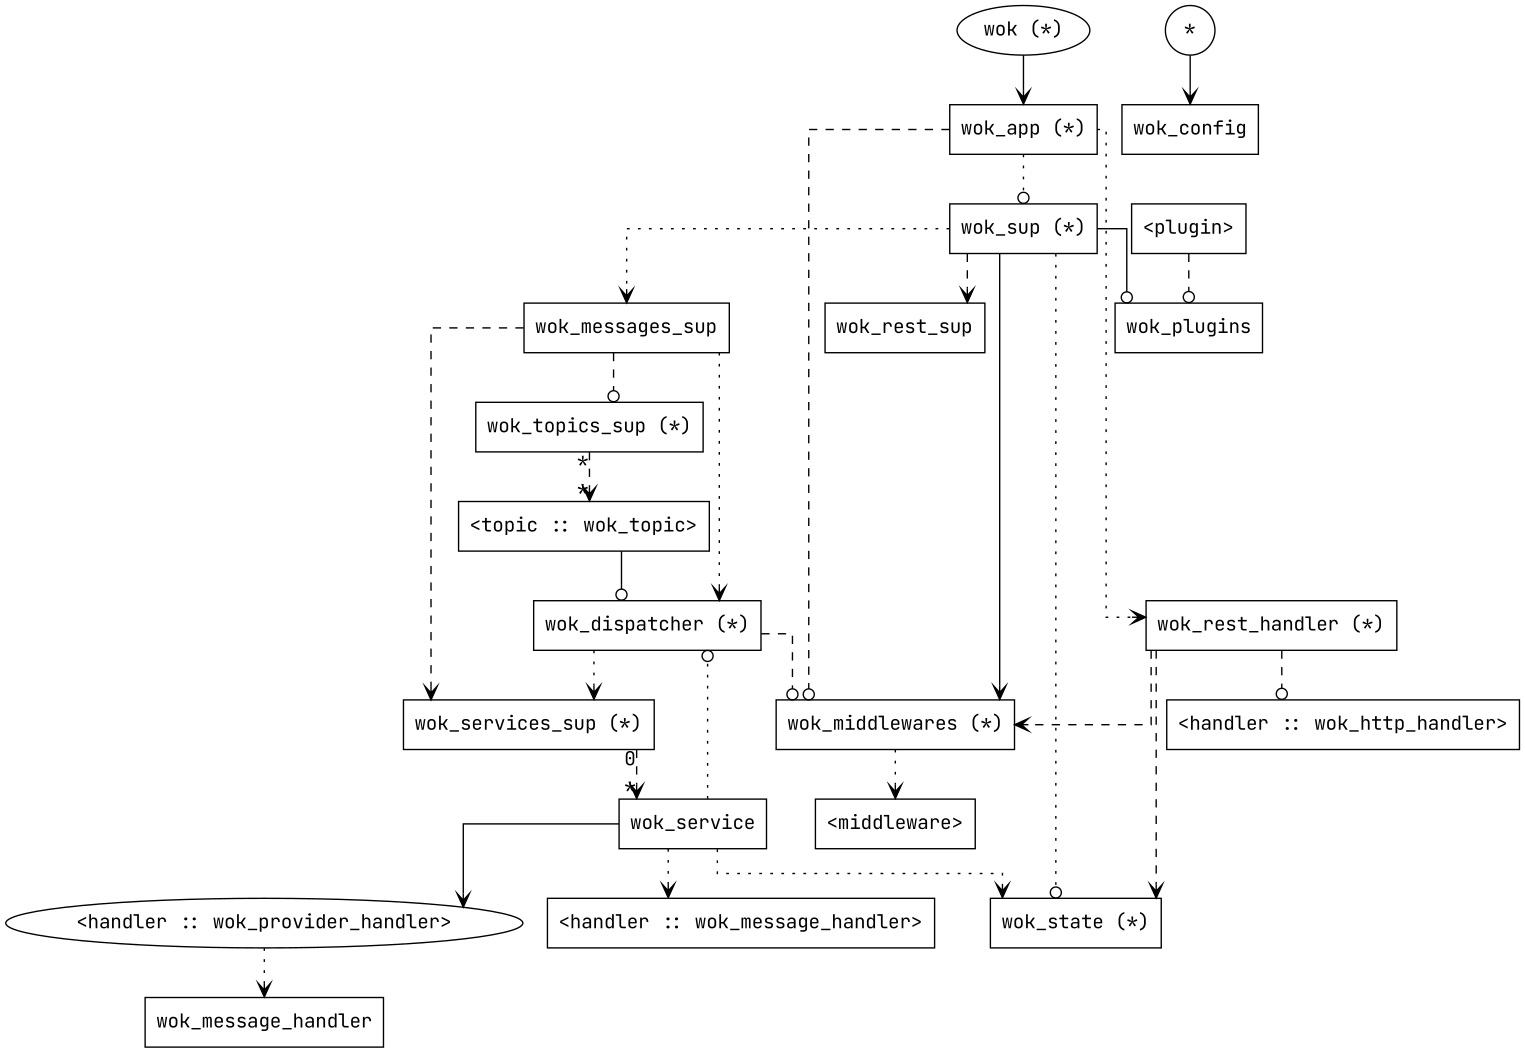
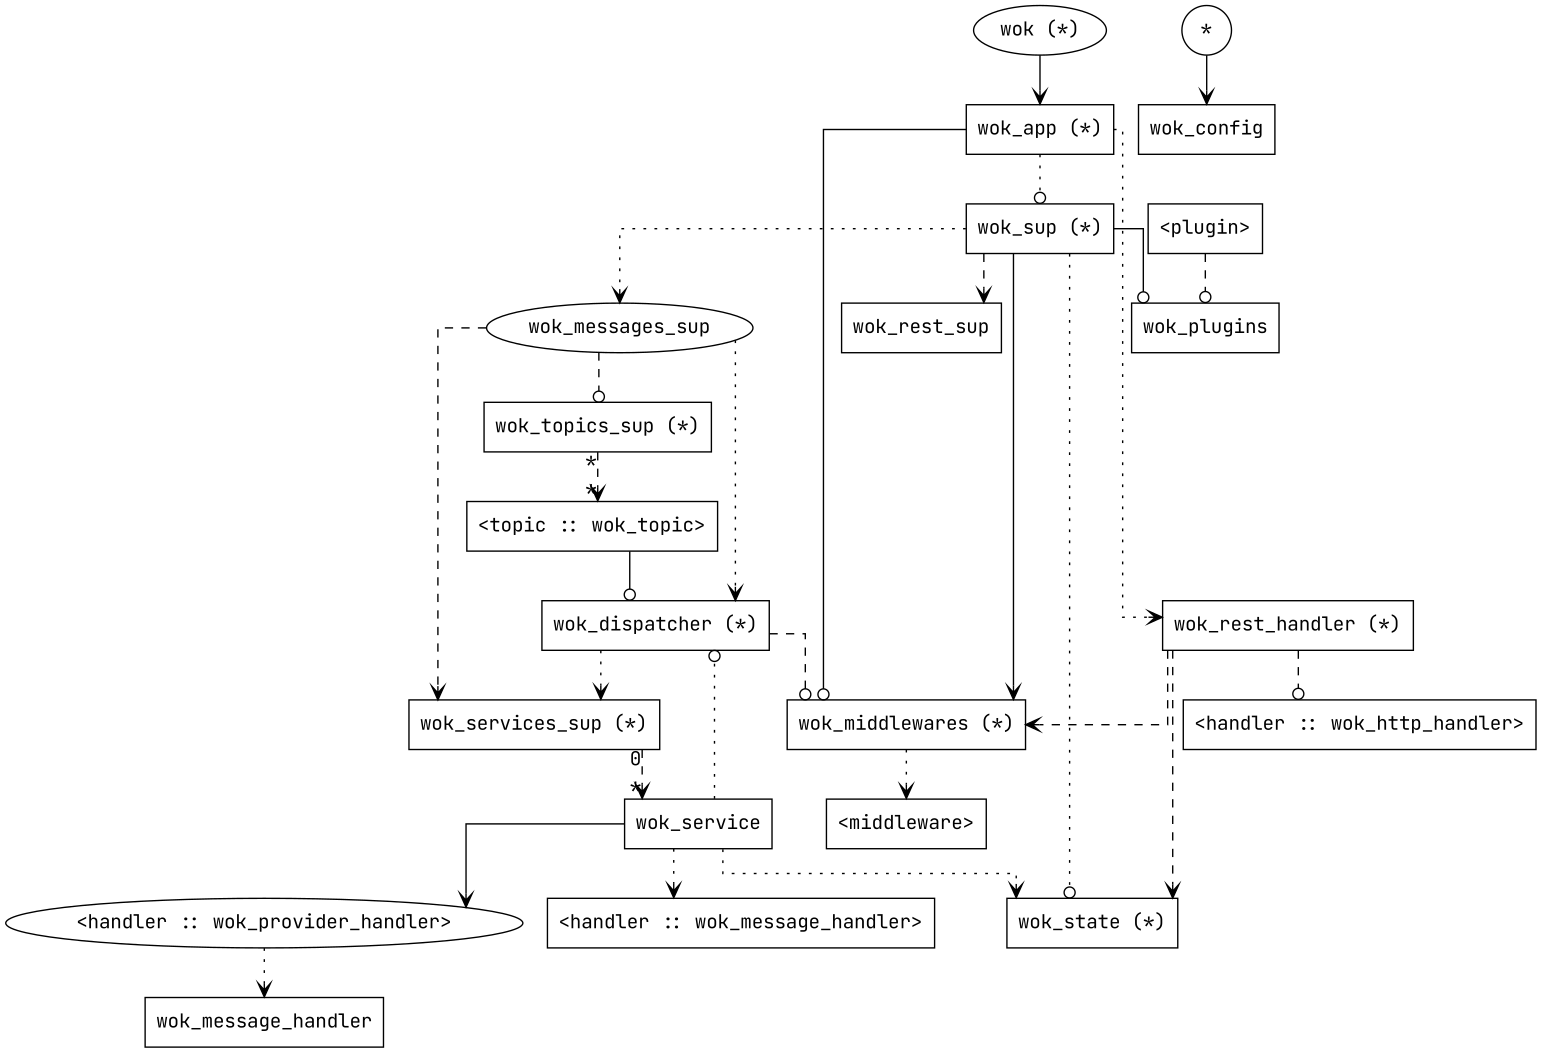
node "wok_messages_sup": shape box -> ellipse
edge "wok_app (*)" -> "wok_middlewares (*)": style dashed -> solid
